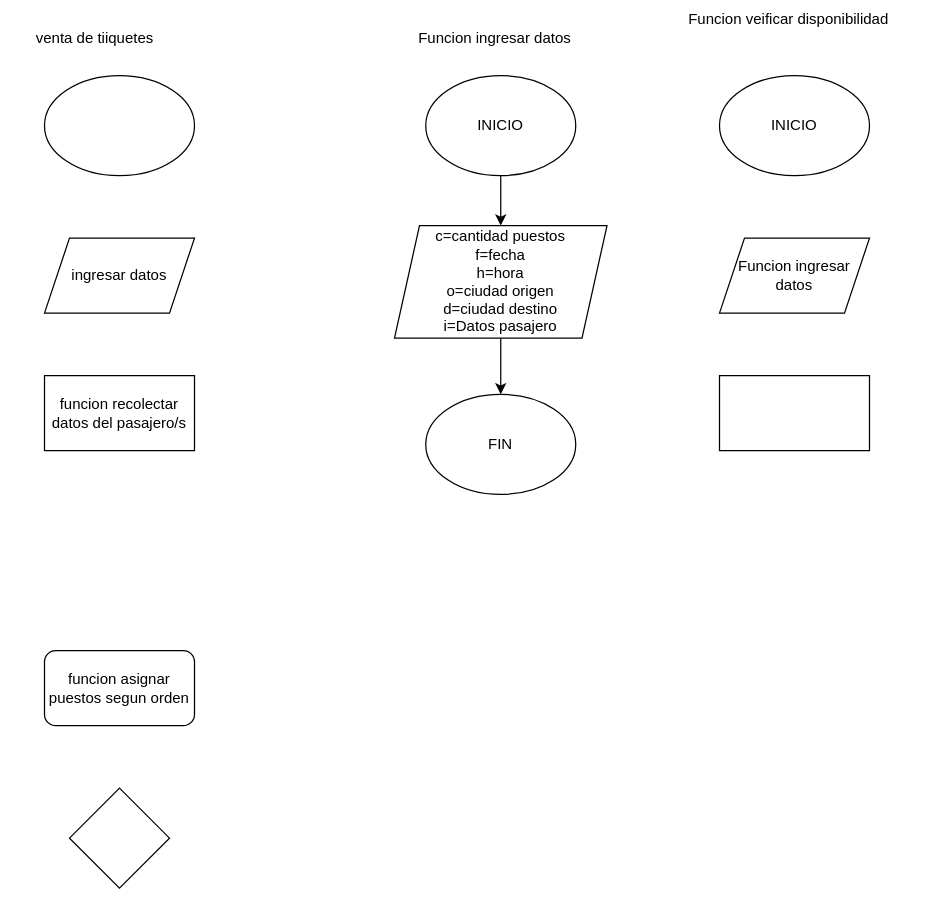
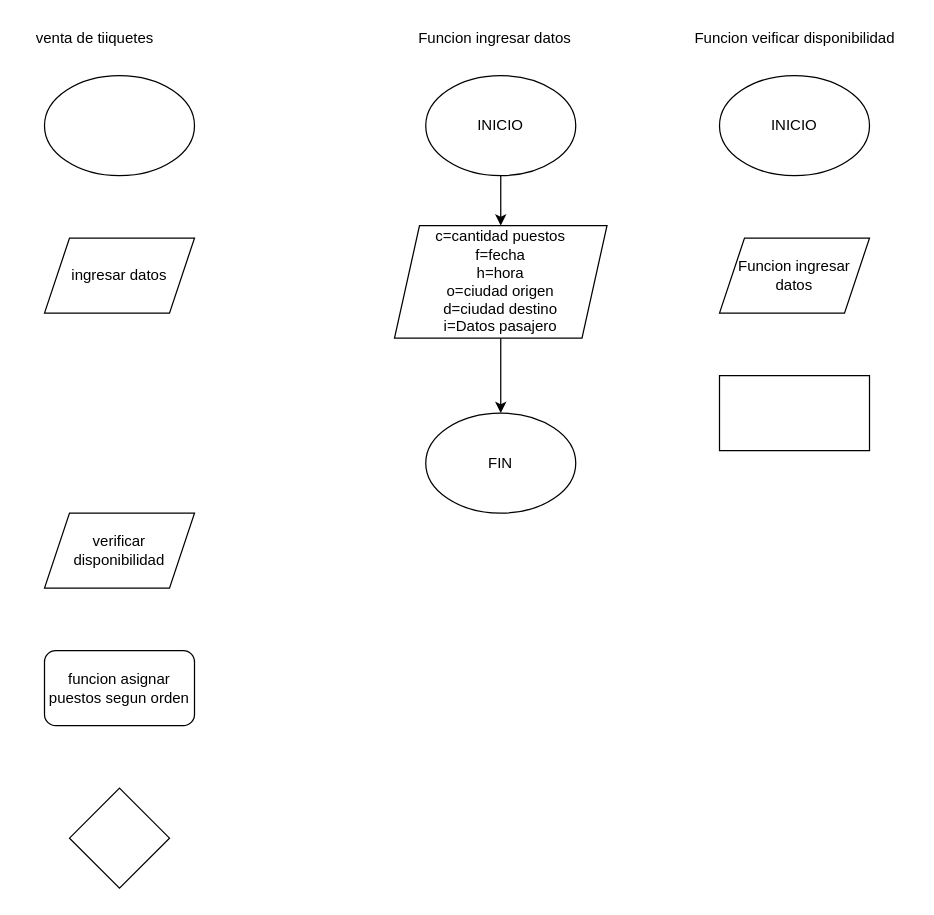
node "Funcion veificar disponibilidad": moved (788, 19) -> (794, 38)
node "funcion recolectar datos del pasajero/s": removed
node "FIN": moved (501, 444) -> (501, 463)
node "verificar disponibilidad": added
